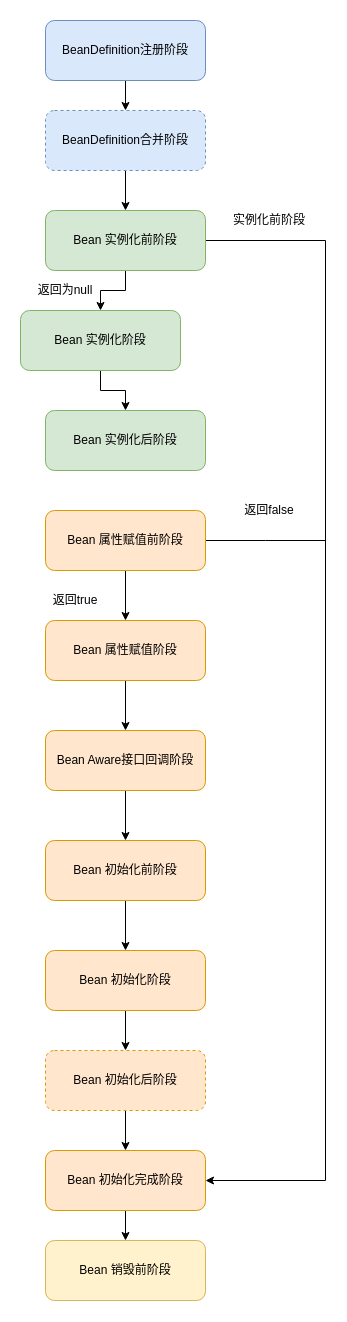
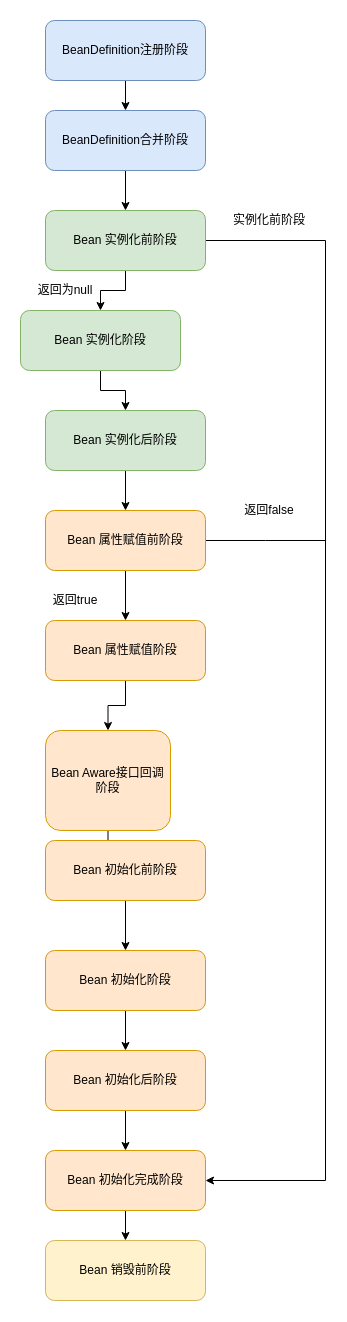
node "BeanDefinition合并阶段": style dashed -> solid
edge "Bean 实例化后阶段" -> "Bean 属性赋值前阶段": added
node "Bean Aware接口回调阶段": size 160x60 -> 125x100
node "Bean 初始化后阶段": style dashed -> solid
